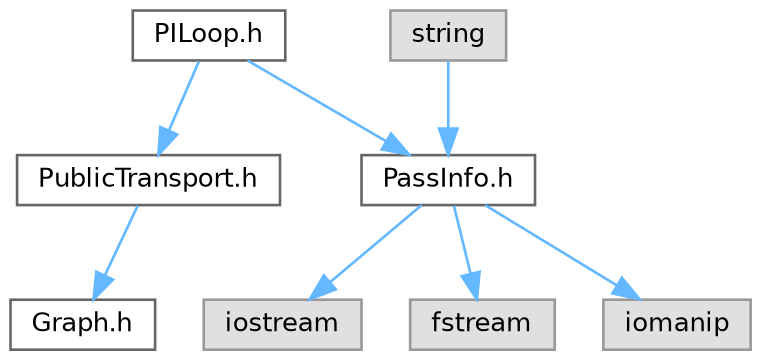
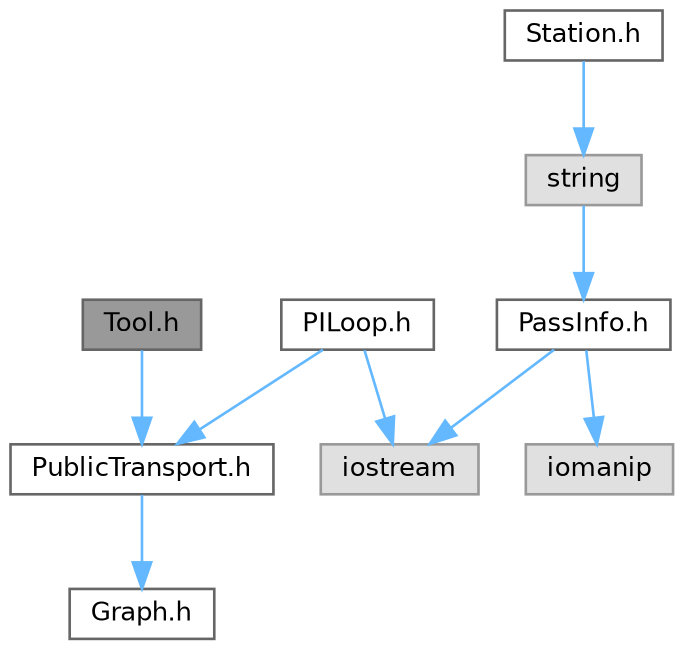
node "Station.h": added
edge "PILoop.h" -> "PassInfo.h": now "PILoop.h" -> "iostream"
node "Tool.h": added
node "fstream": removed
